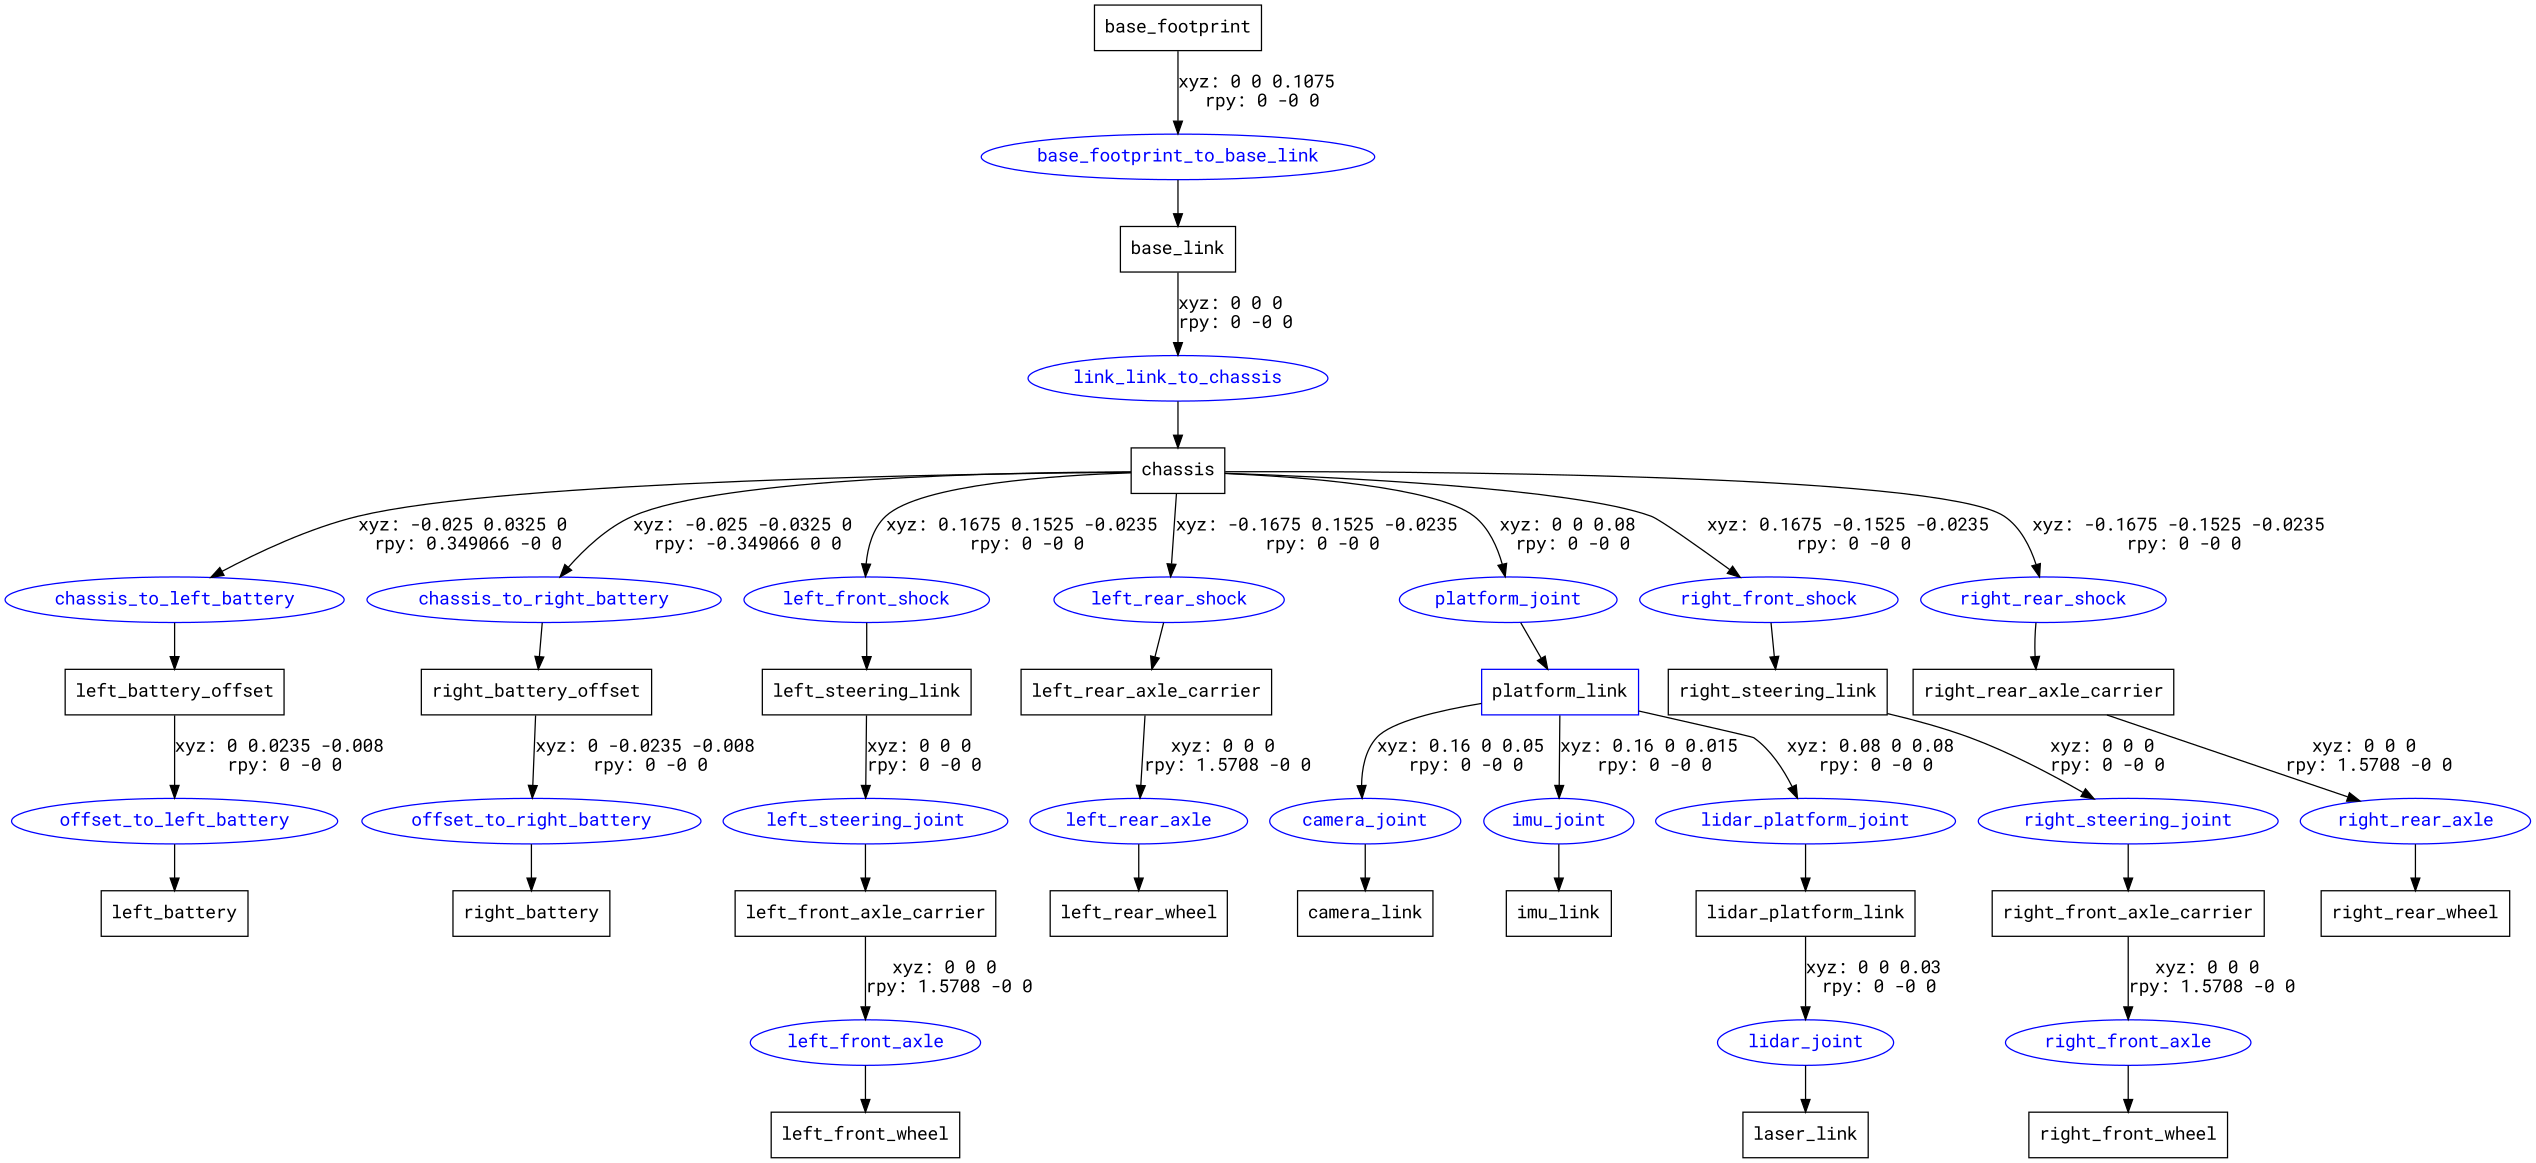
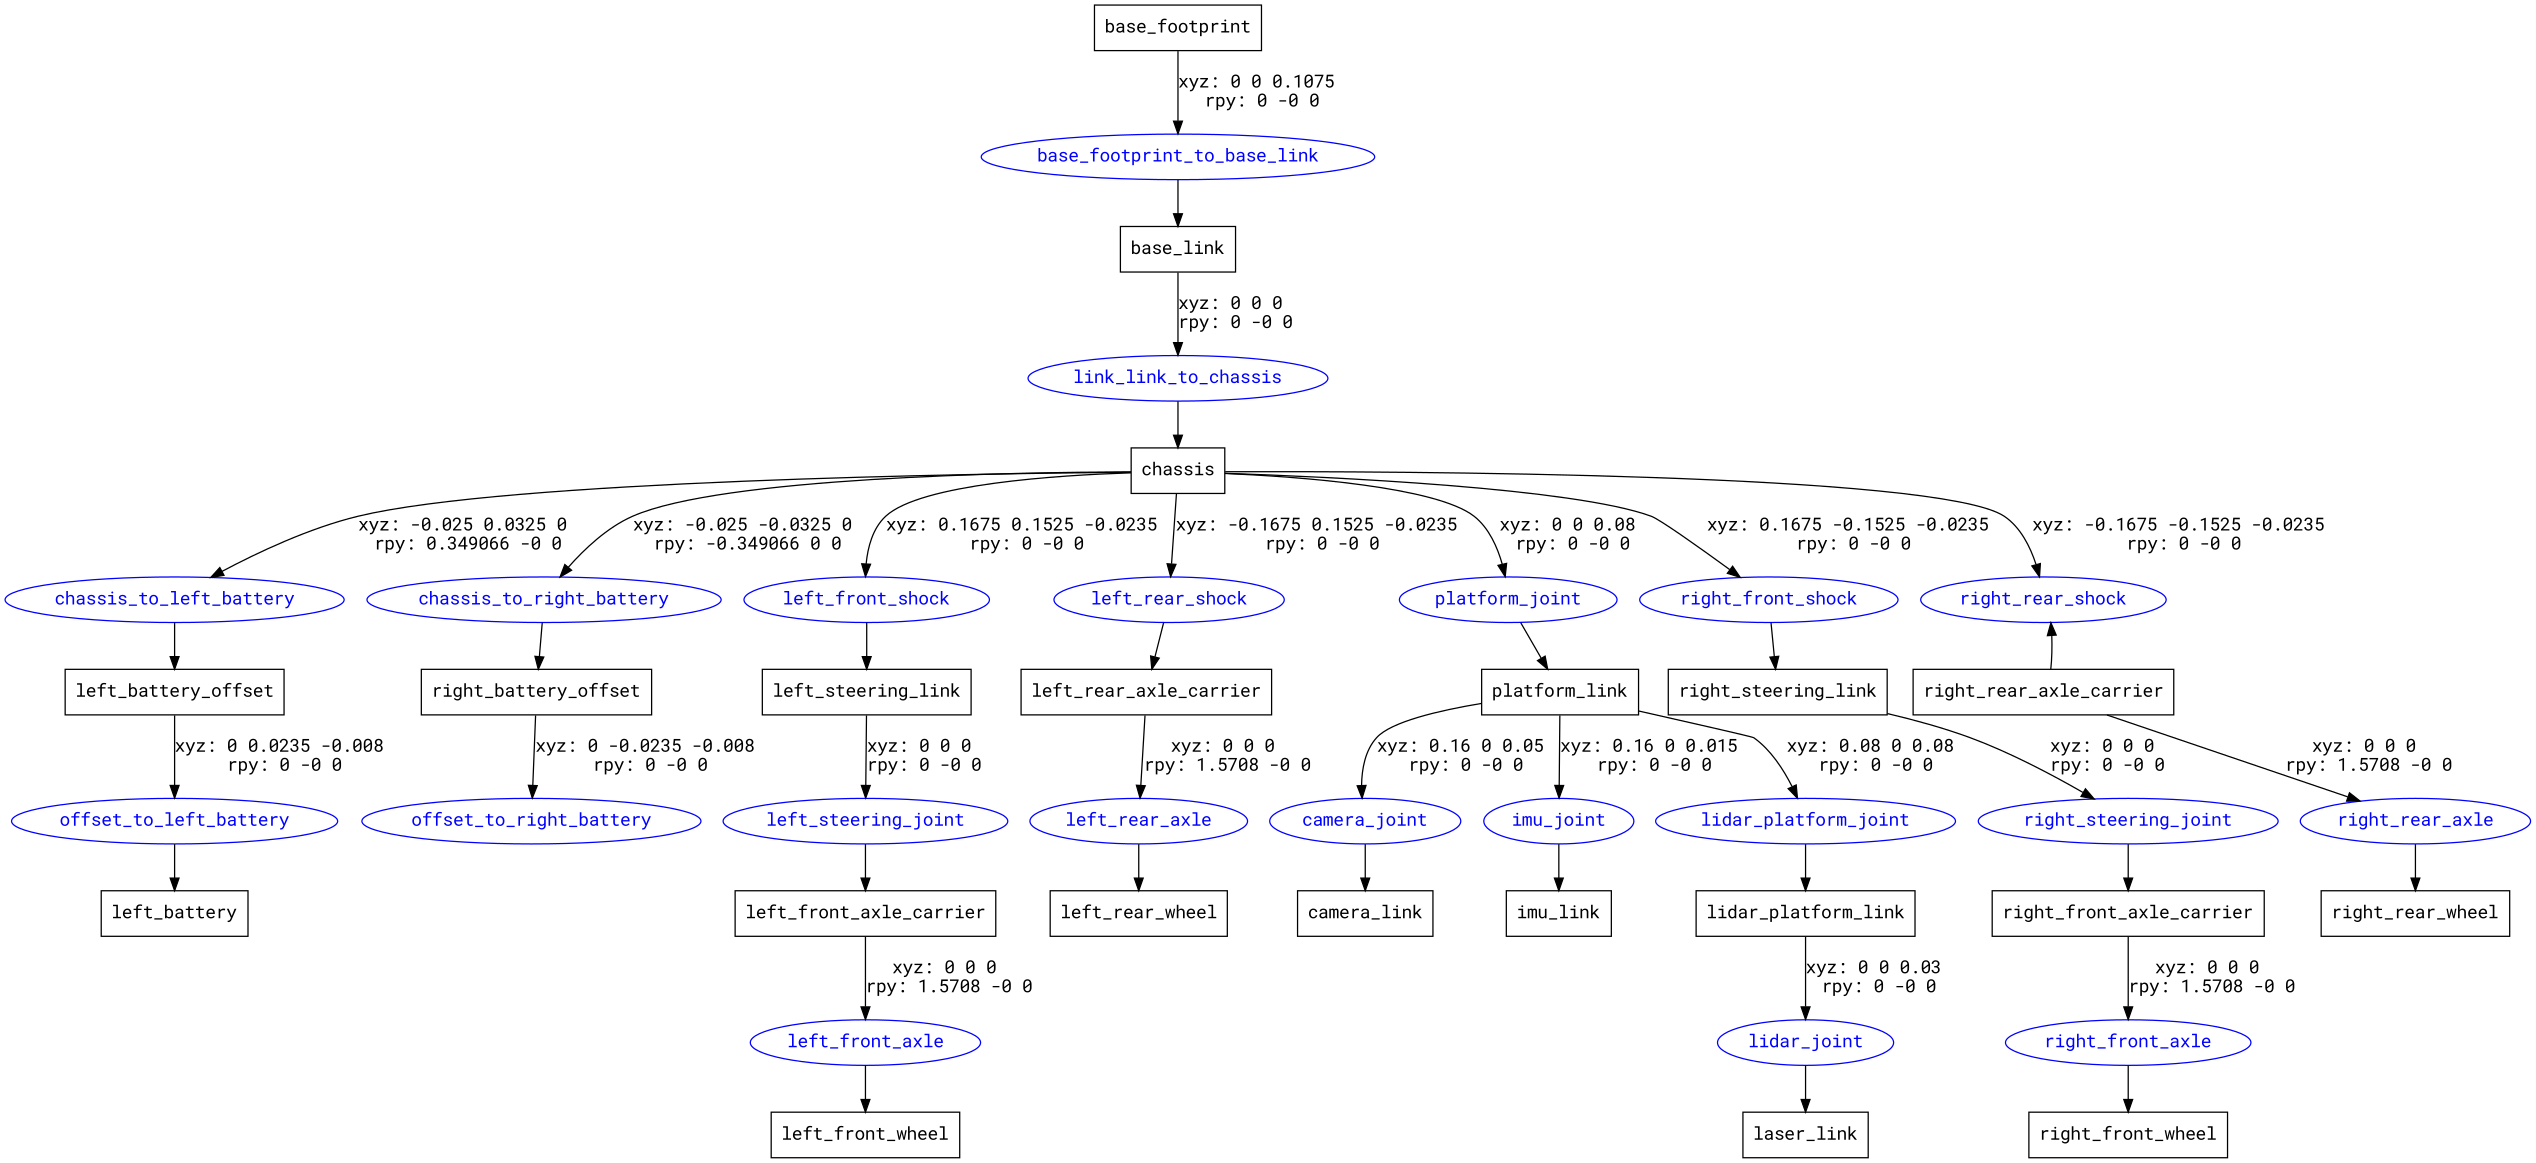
edge "right_rear_shock" -> "right_rear_axle_carrier": reversed
node "platform_link": color blue -> black
node "right_battery": removed
